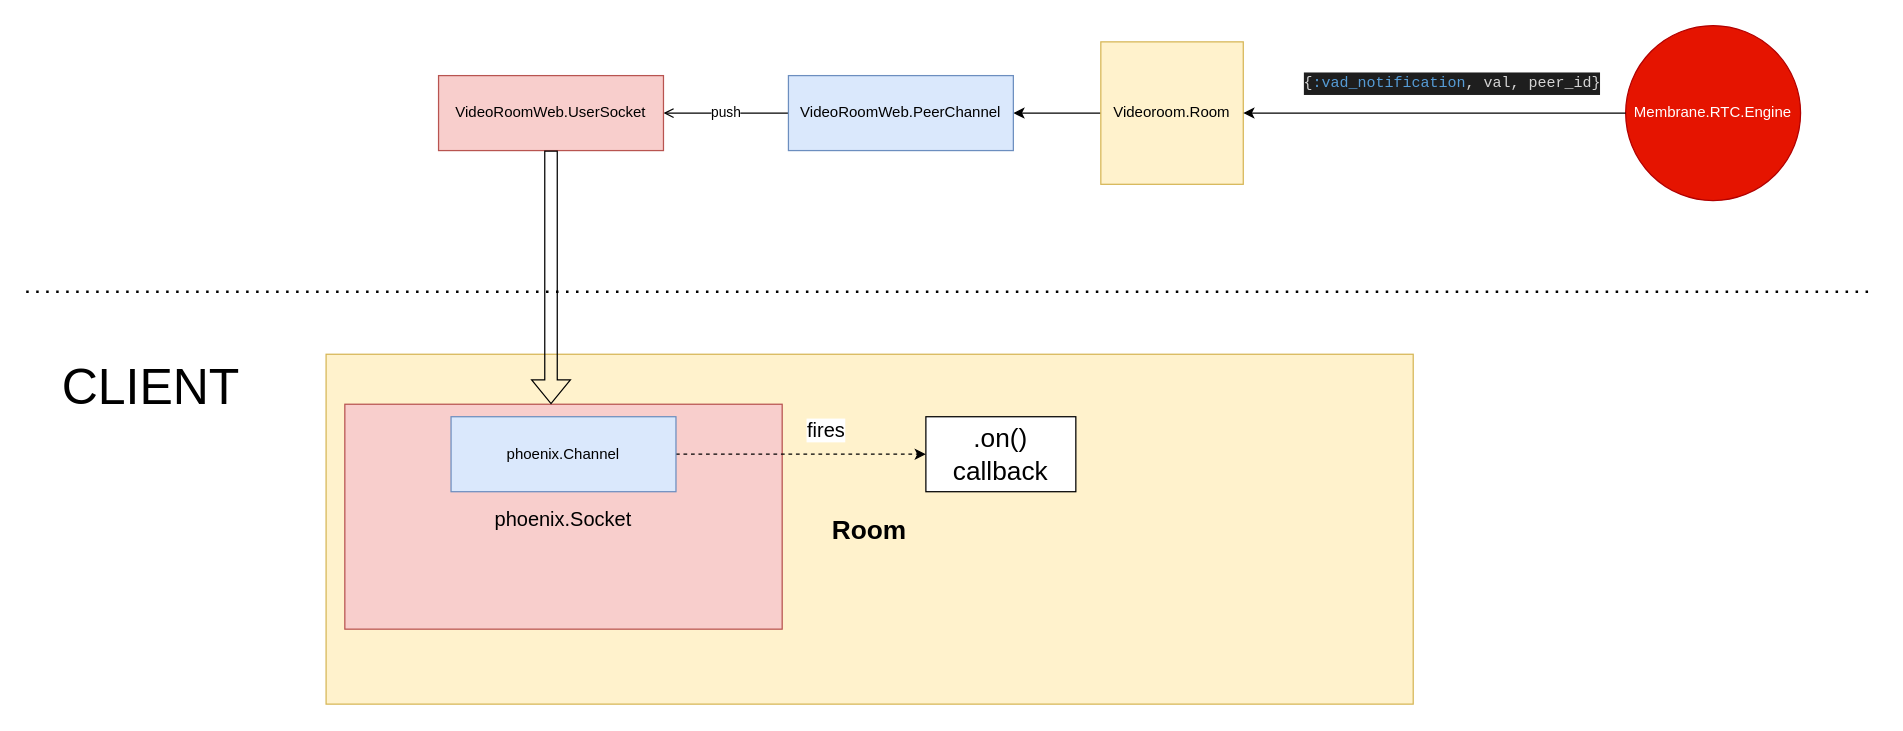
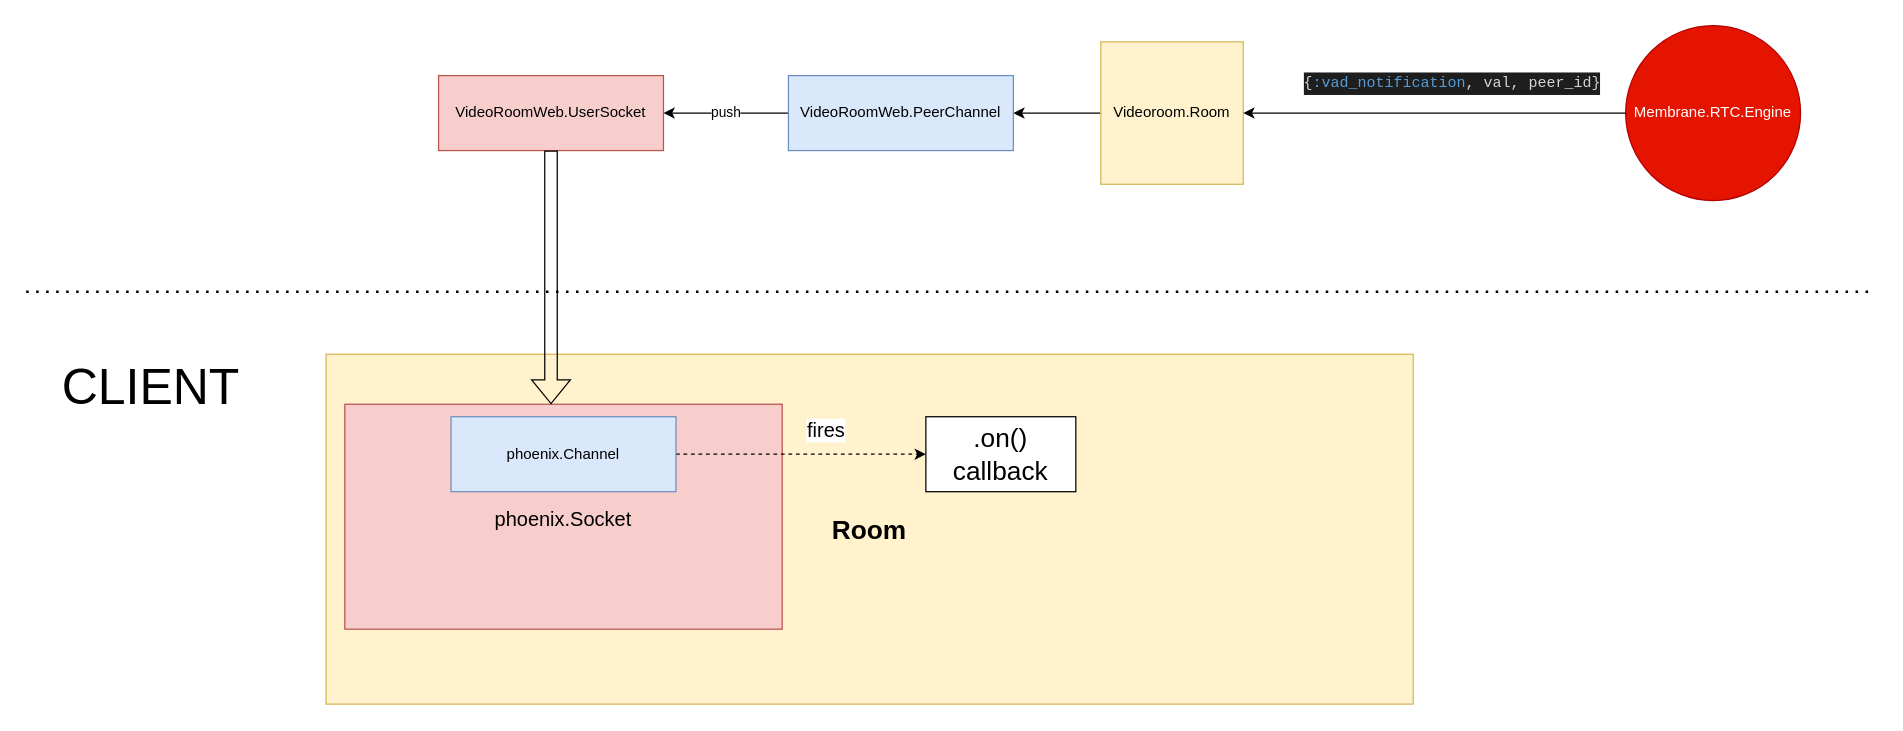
edge "VideoRoomWeb.PeerChannel" -> "VideoRoomWeb.UserSocket": arrowhead open -> classic
